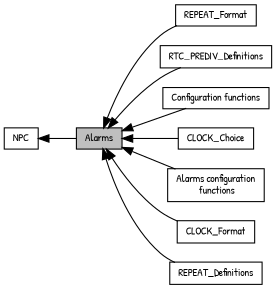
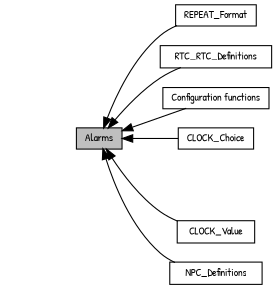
node "RTC_PREDIV_Definitions": label "RTC_PREDIV_Definitions" -> "RTC_RTC_Definitions"
node "NPC": removed
node "Alarms configuration functions": removed
node "CLOCK_Format": label "CLOCK_Format" -> "CLOCK_Value"
node "REPEAT_Definitions": label "REPEAT_Definitions" -> "NPC_Definitions"
